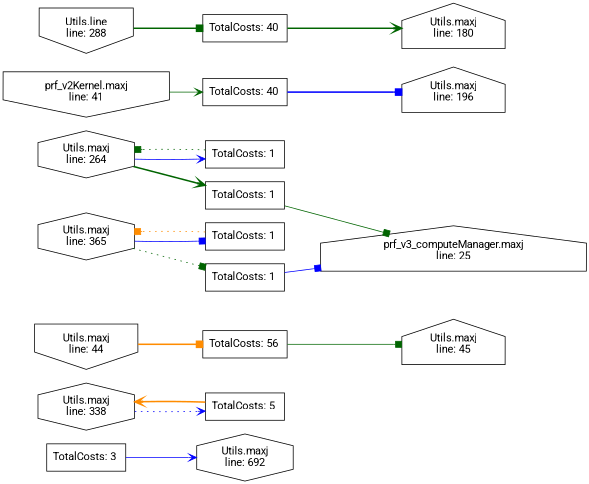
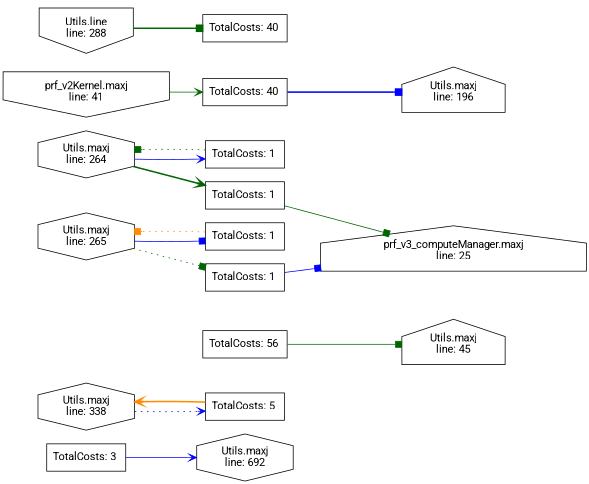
node "Utils.maxj line: 180": removed
node "Utils.maxj line: 365": label "Utils.maxj line: 365" -> "Utils.maxj line: 265"
node "Utils.maxj line: 44": removed
